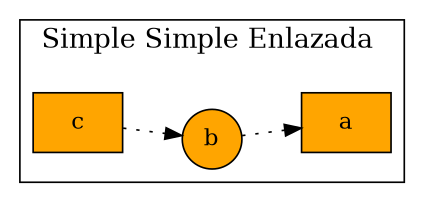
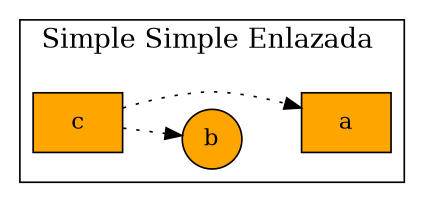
edge "b" -> "a": now "c" -> "a"
